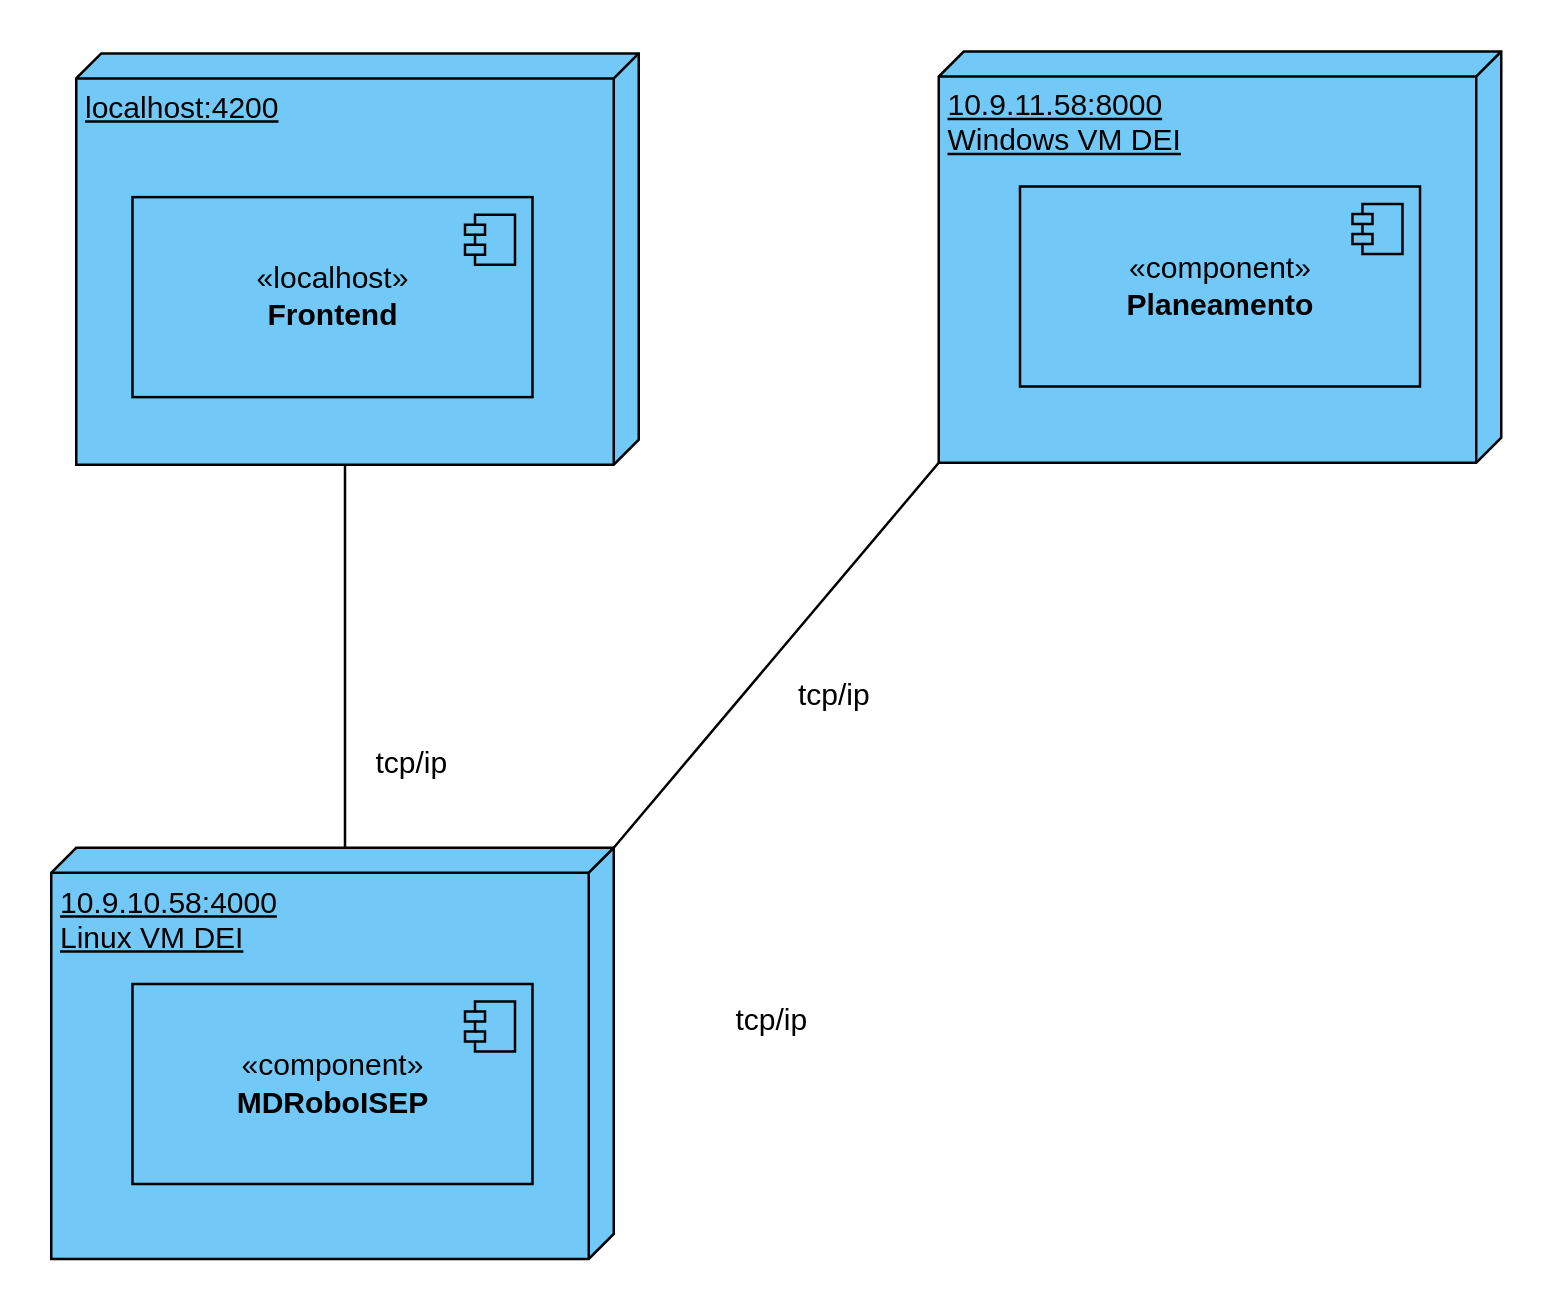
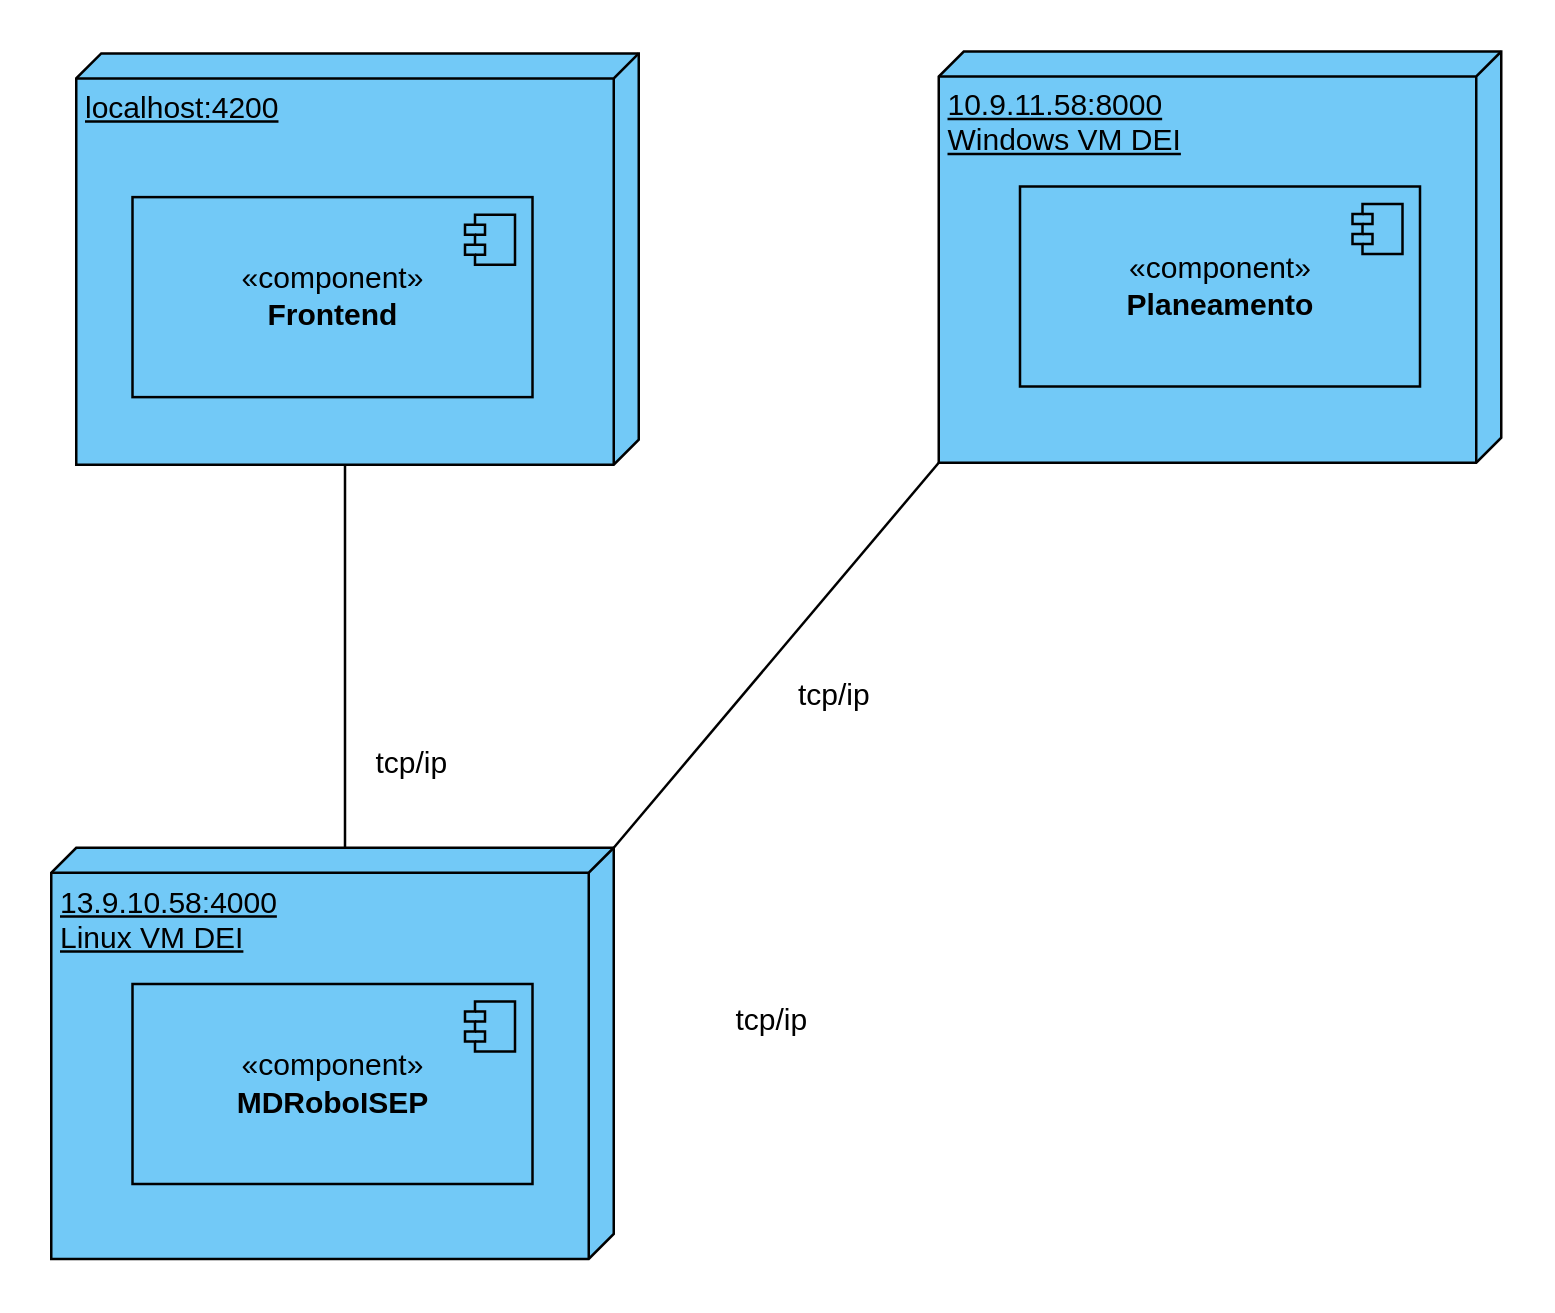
node "«localhost» Frontend": label "«localhost» Frontend" -> "«component» Frontend"
node "10.9.10.58:4000 Linux VM DEI": label "10.9.10.58:4000 Linux VM DEI" -> "13.9.10.58:4000 Linux VM DEI"
